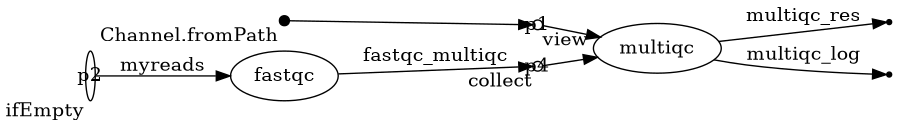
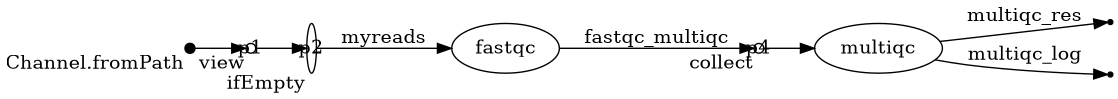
edge "p1 view" -> "multiqc": now "p1 view" -> "p2 ifEmpty"
